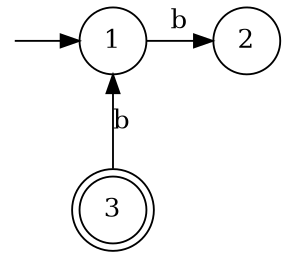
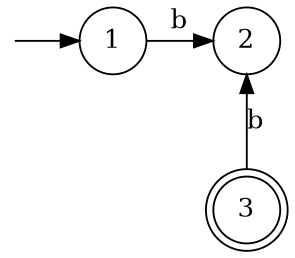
edge "3" -> "1": now "3" -> "2"
